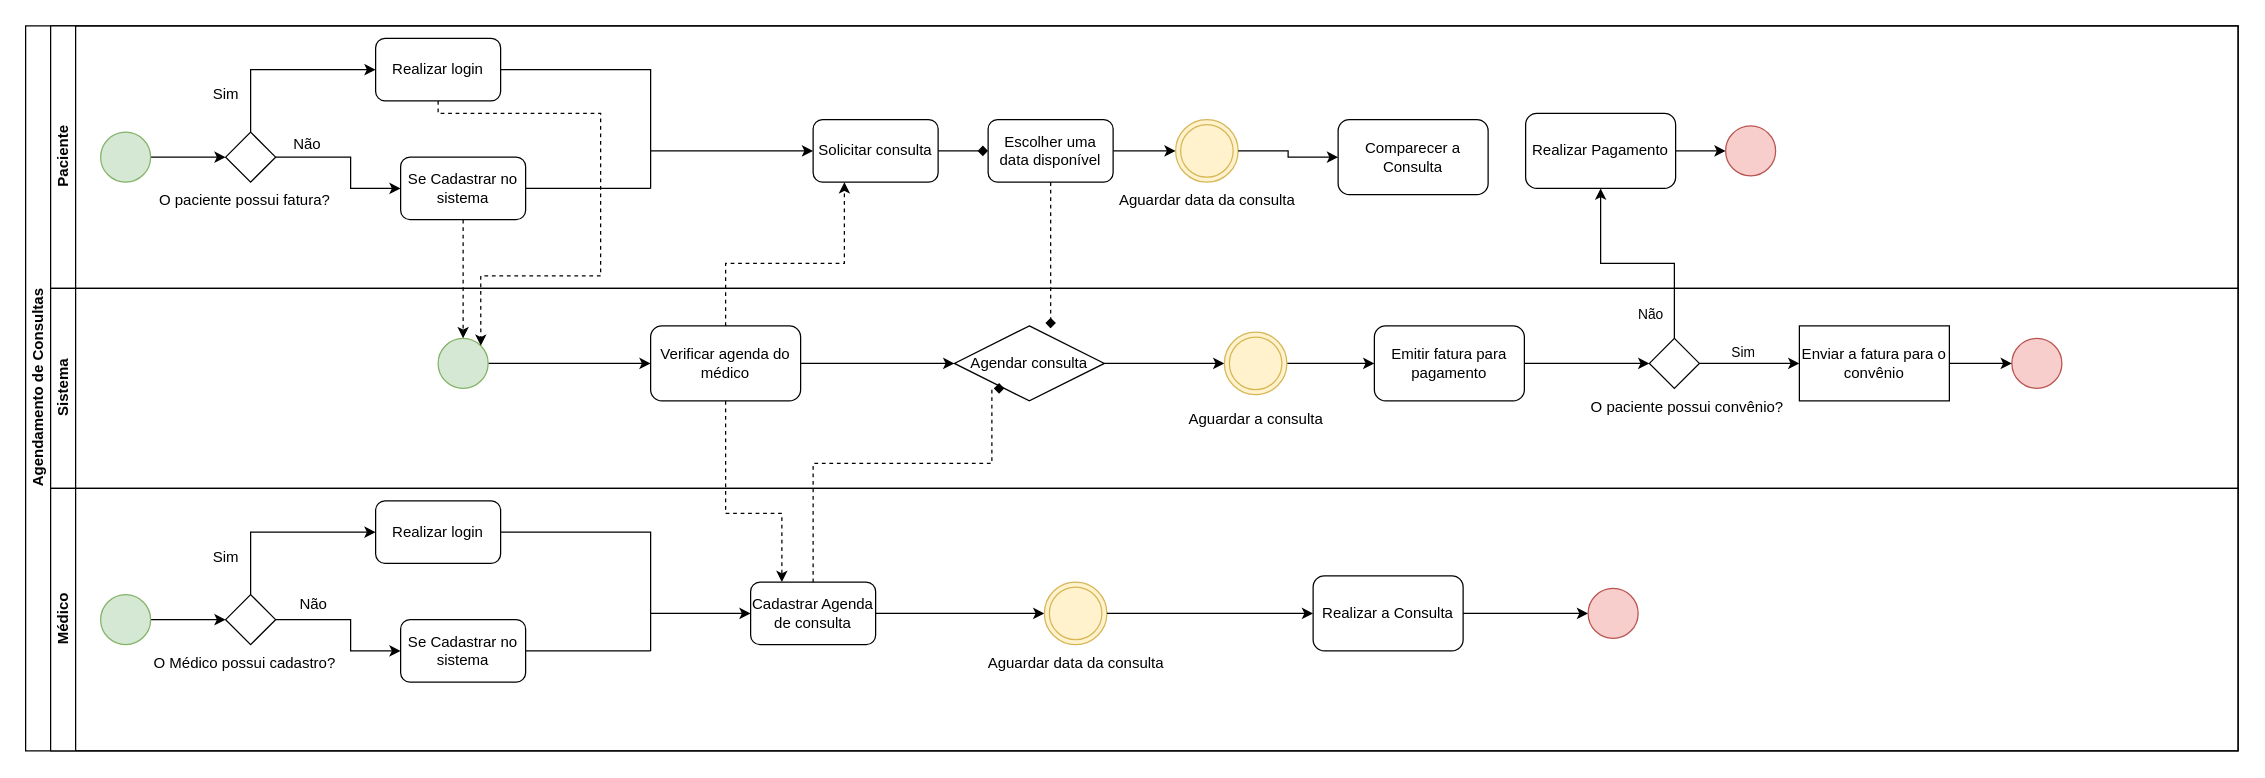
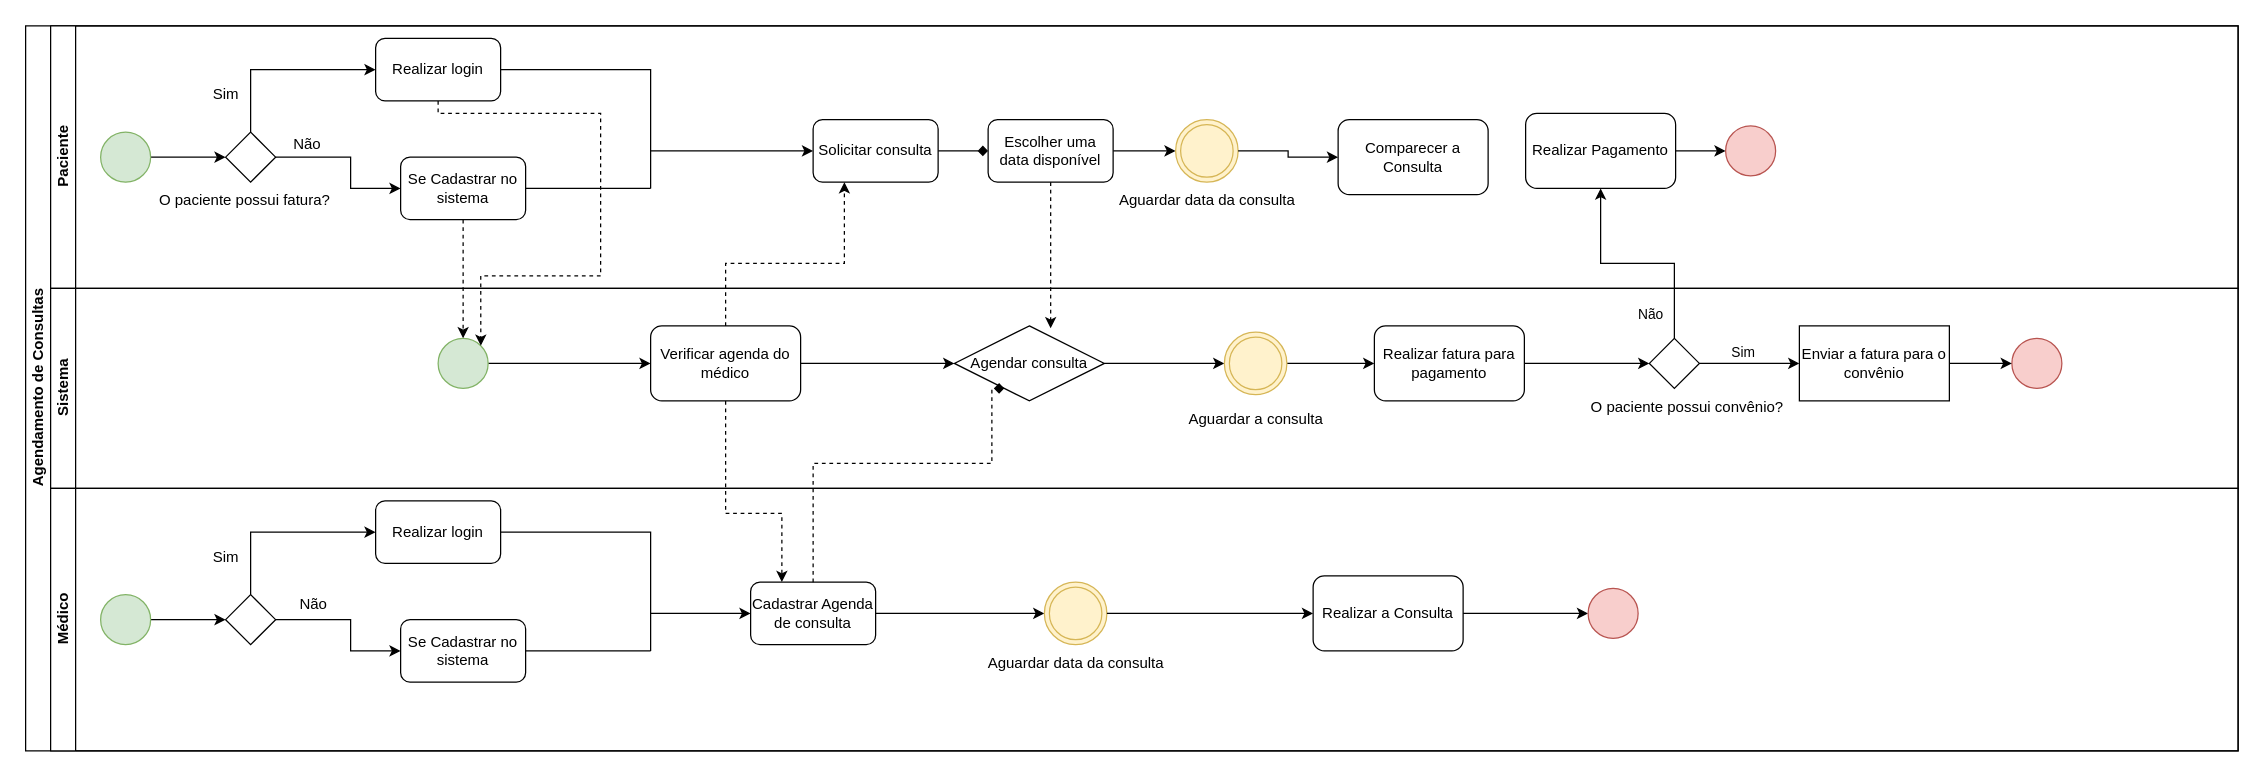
edge "Escolher uma data disponível" -> "Agendar consulta": arrowhead diamond -> classic
node "Emitir fatura para pagamento": label "Emitir fatura para pagamento" -> "Realizar fatura para pagamento"
node "O Médico possui cadastro?": removed
